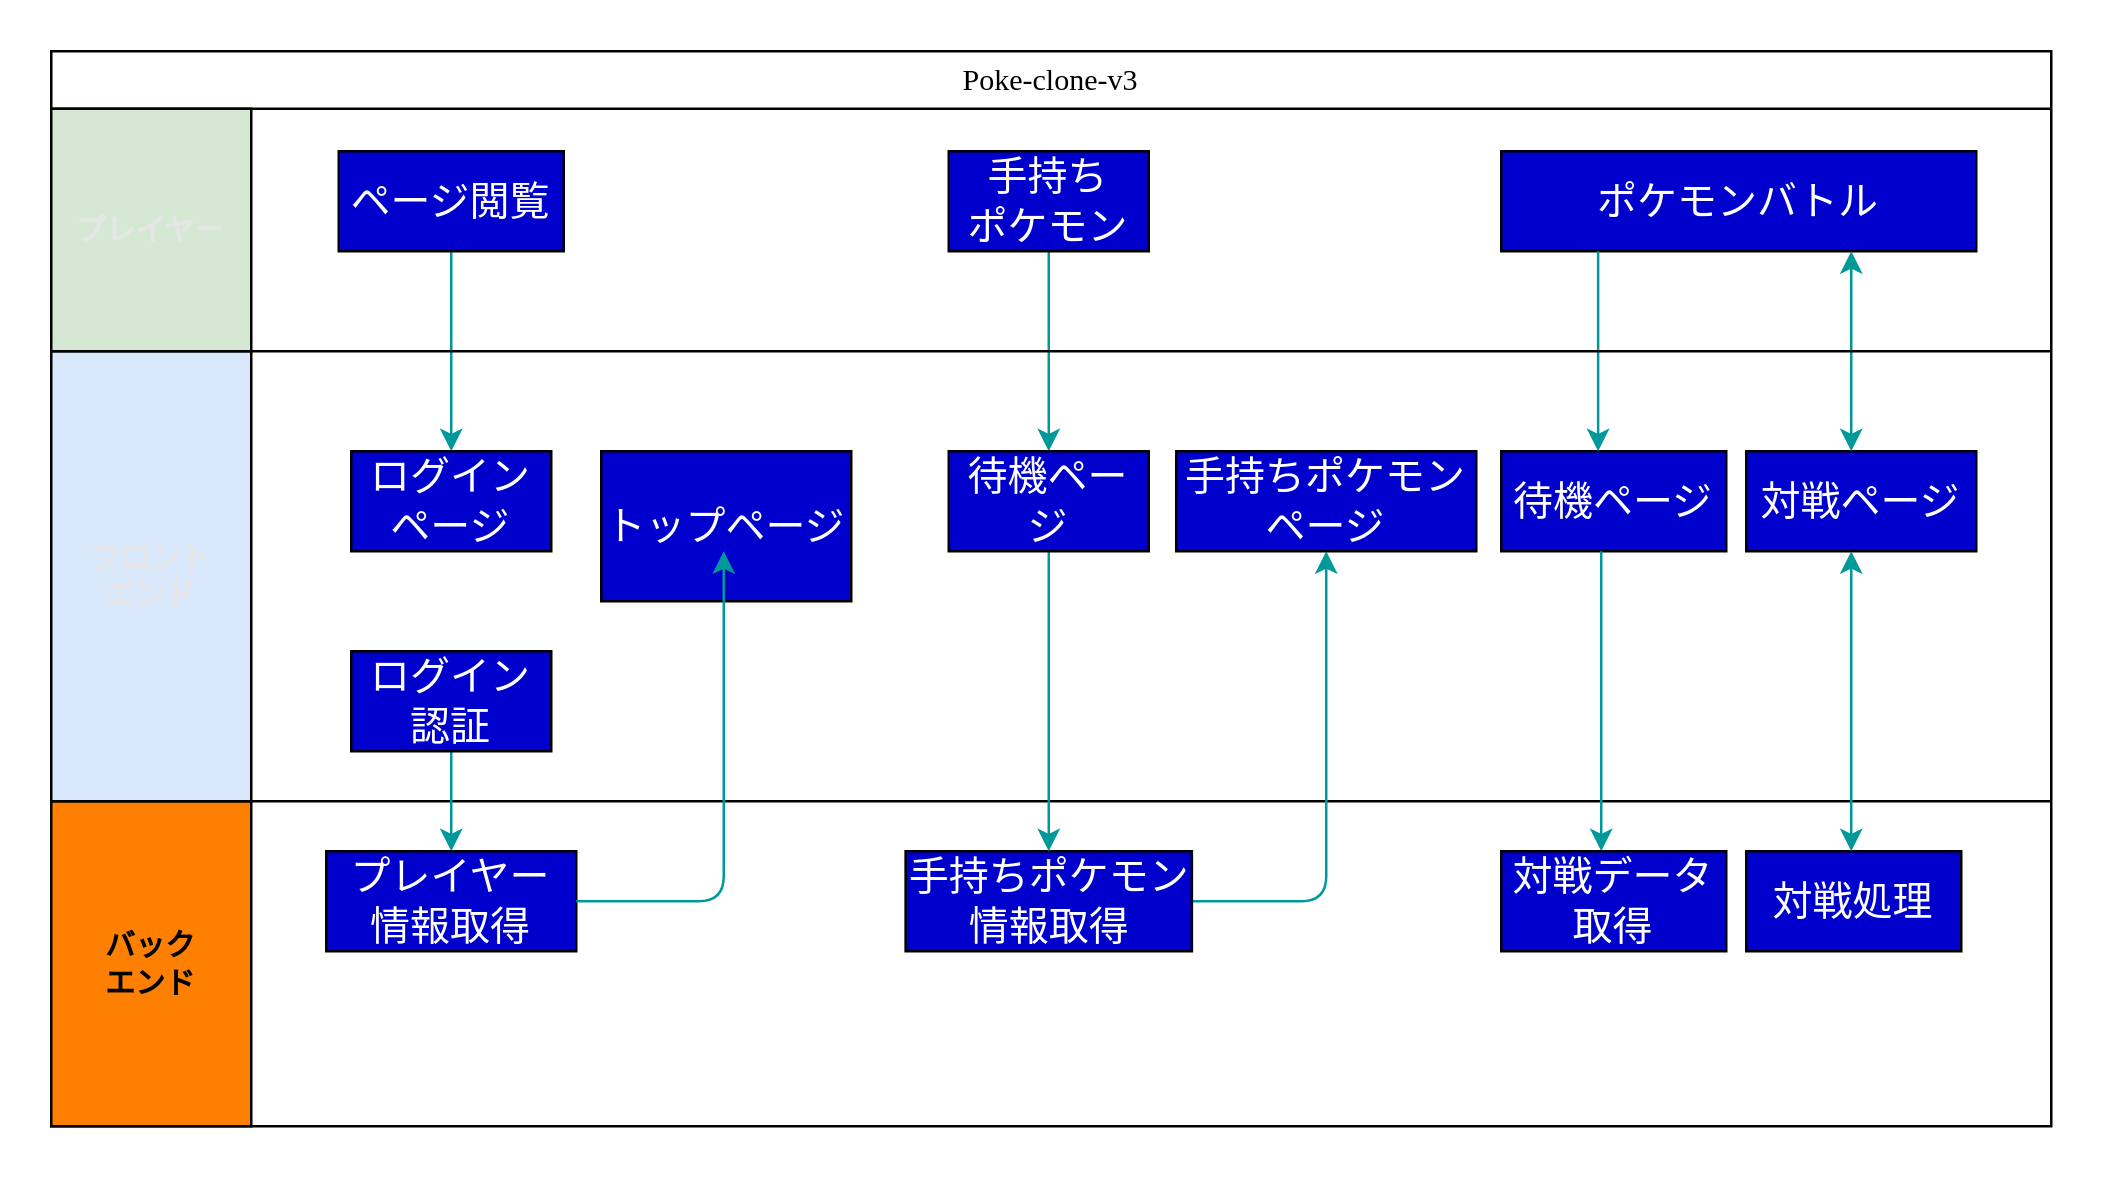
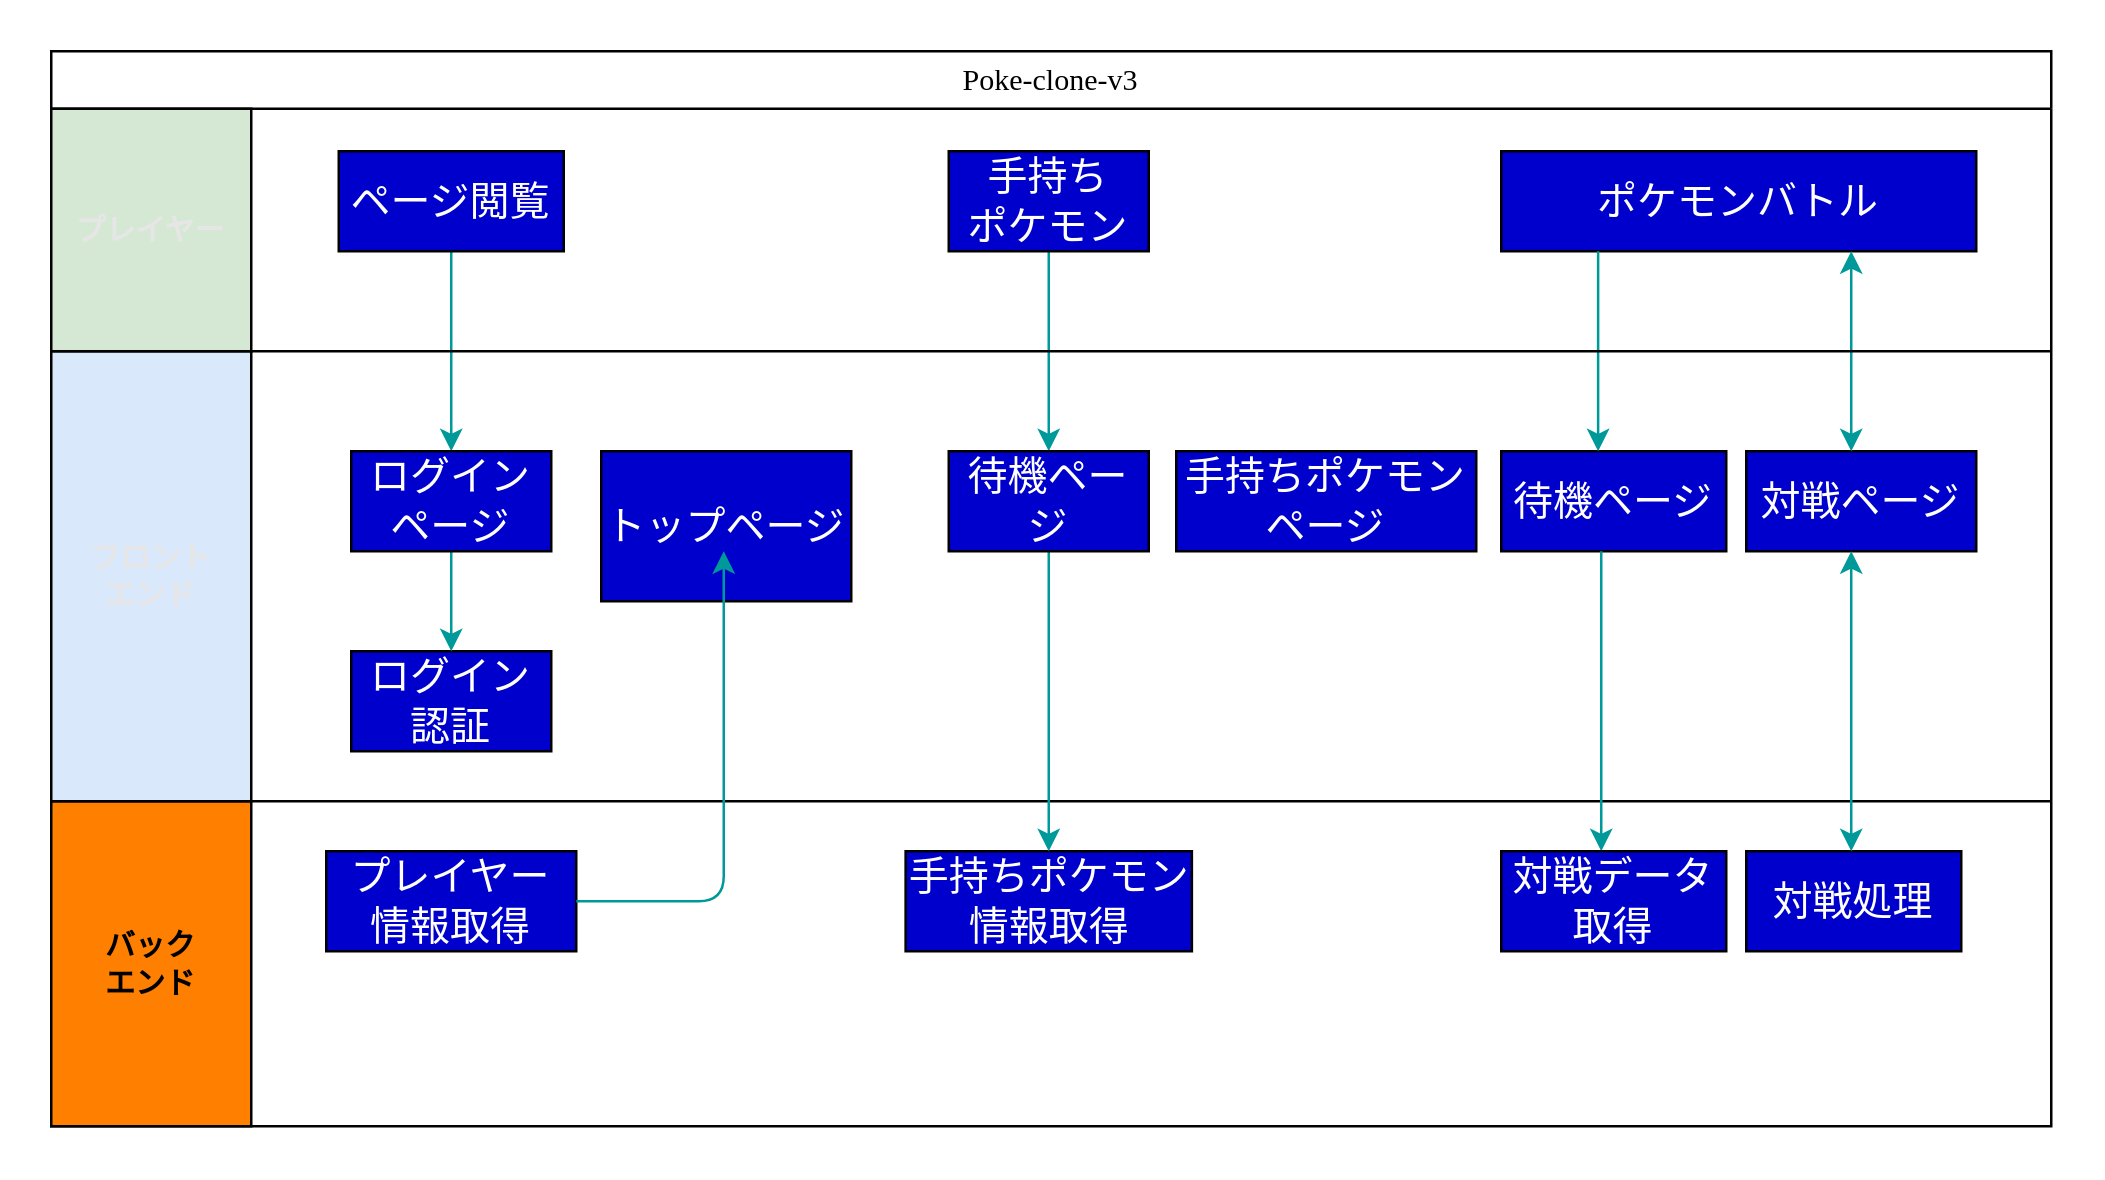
edge "ログイン ページ" -> "ログイン認証": added
edge "手持ちポケモン 情報取得" -> "手持ちポケモンページ": removed
edge "ログイン認証" -> "プレイヤー 情報取得": removed
